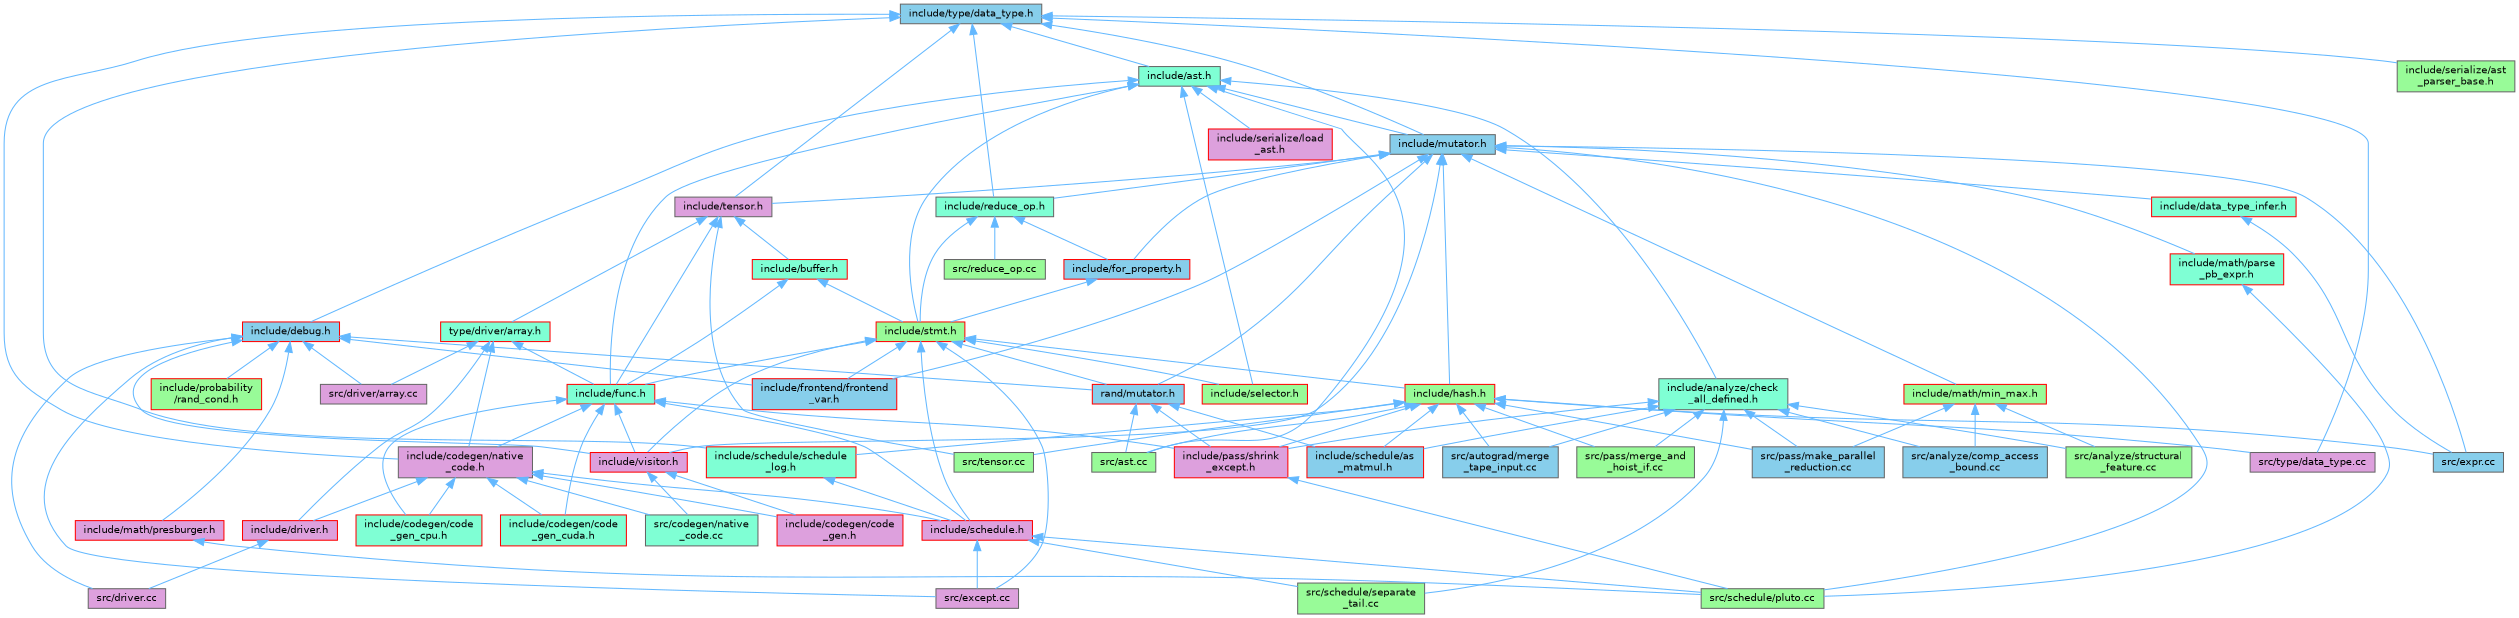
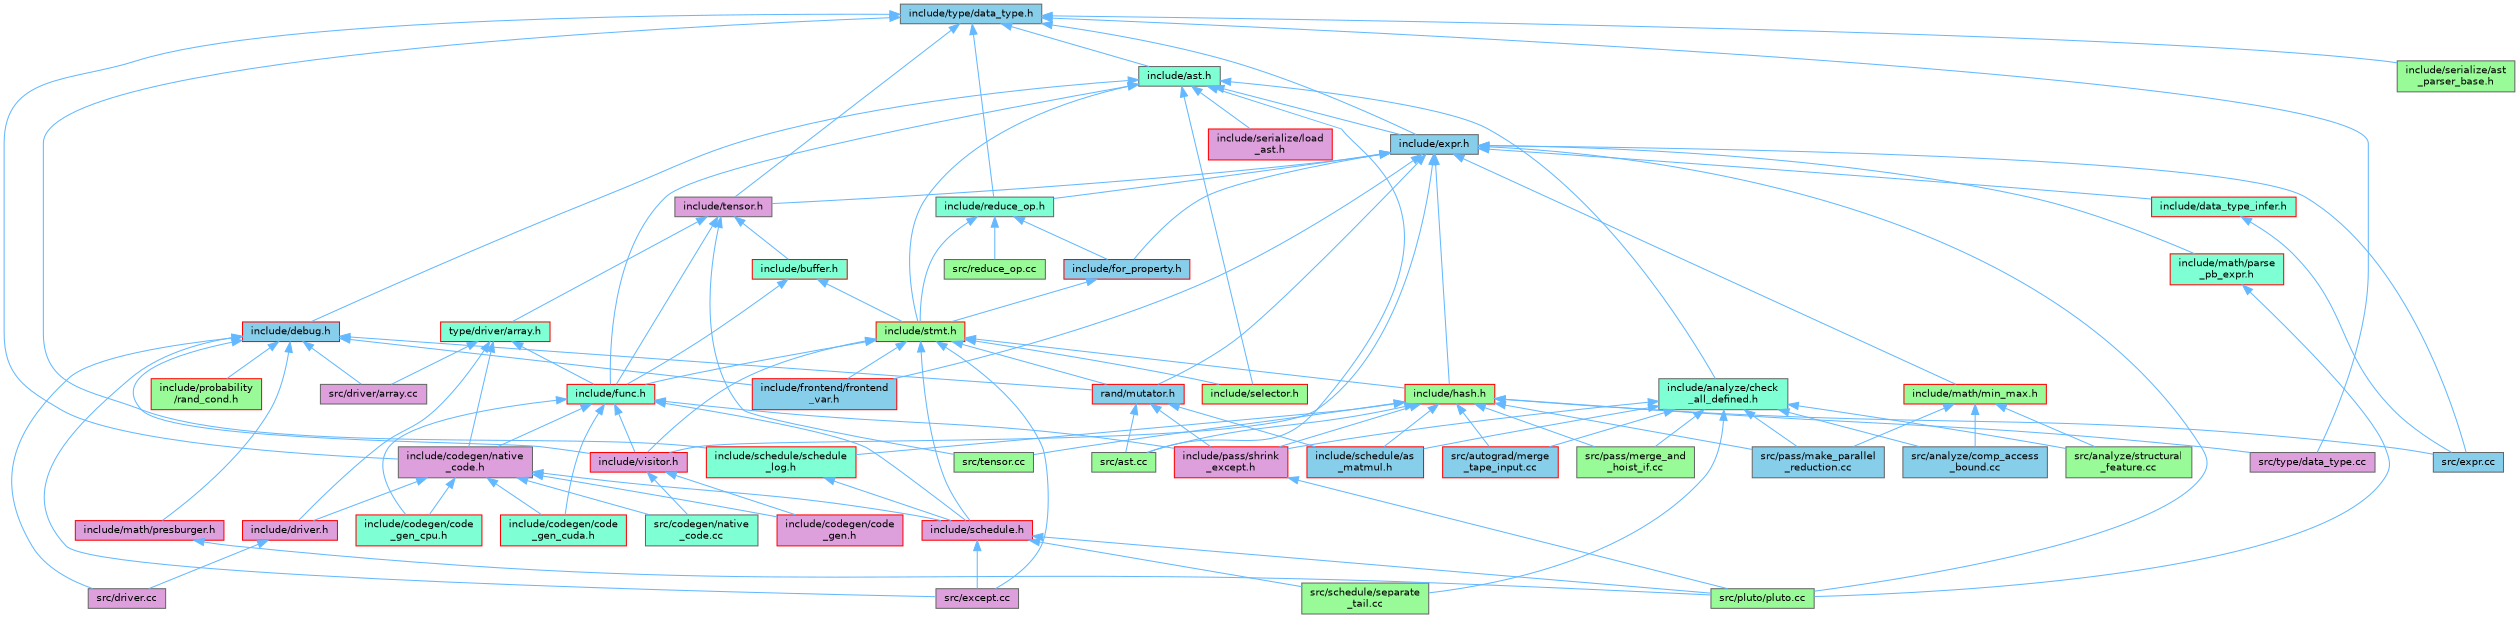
node "include/mutator.h": label "include/mutator.h" -> "include/expr.h"
node "src/autograd/merge _tape_input.cc": color grey40 -> red
node "src/schedule/pluto.cc": label "src/schedule/pluto.cc" -> "src/pluto/pluto.cc"
